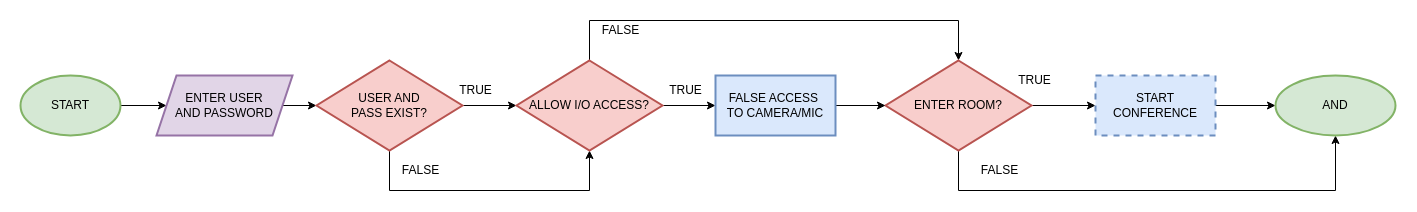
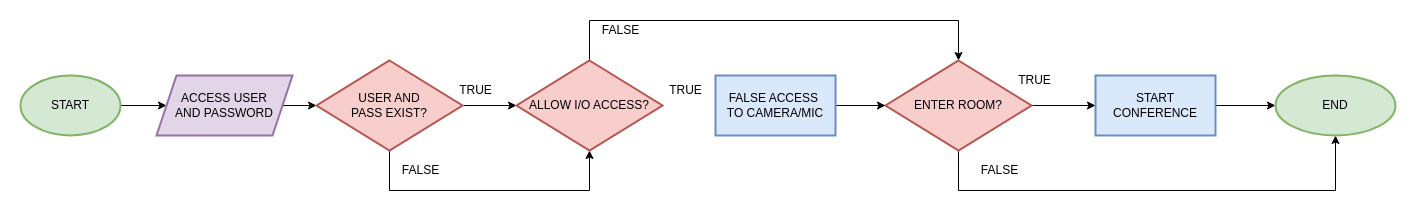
node "ENTER USER AND PASSWORD": label "ENTER USER AND PASSWORD" -> "ACCESS USER AND PASSWORD"
edge "ALLOW I/O ACCESS?" -> "FALSE ACCESS TO CAMERA/MIC": removed
node "START CONFERENCE": style dashed -> solid
node "AND": label "AND" -> "END"
